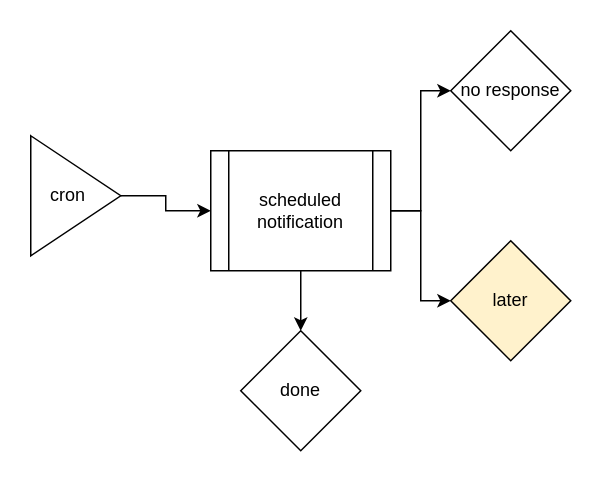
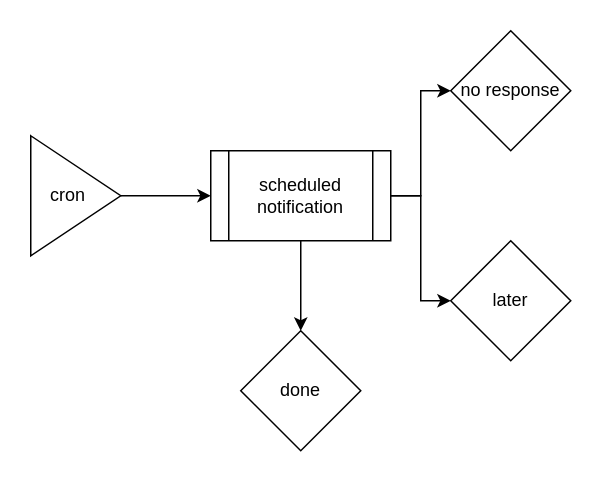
node "scheduled notification": size 180x120 -> 180x90
node "later": fillcolor #fff2cc -> #ffffff
